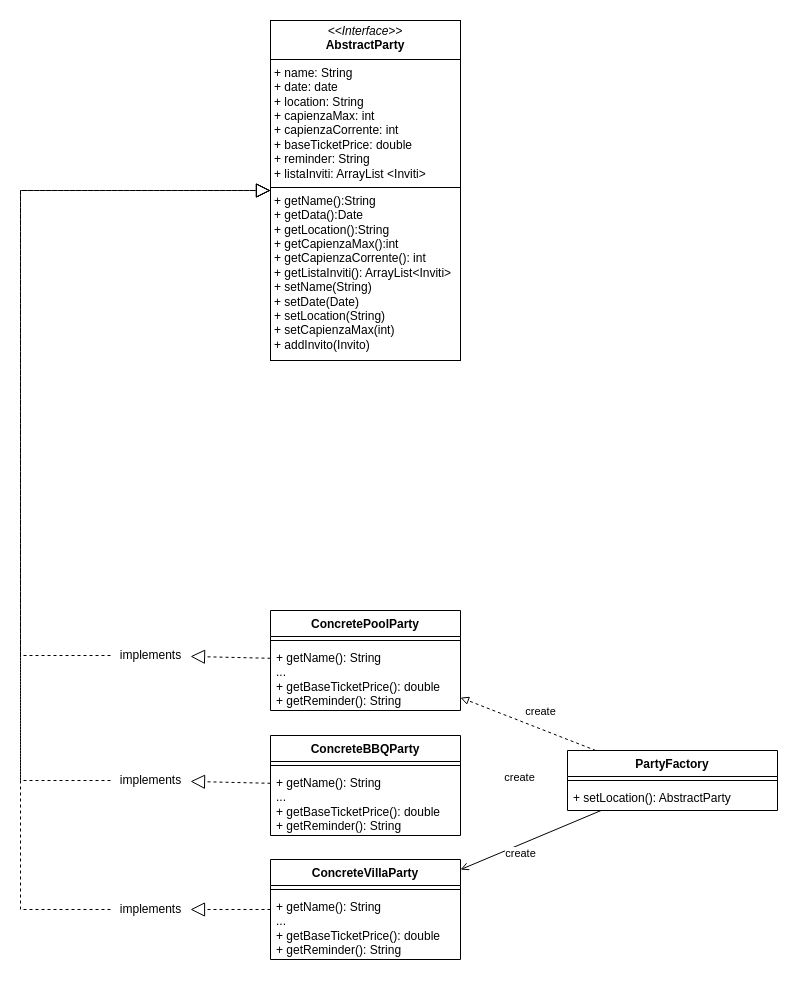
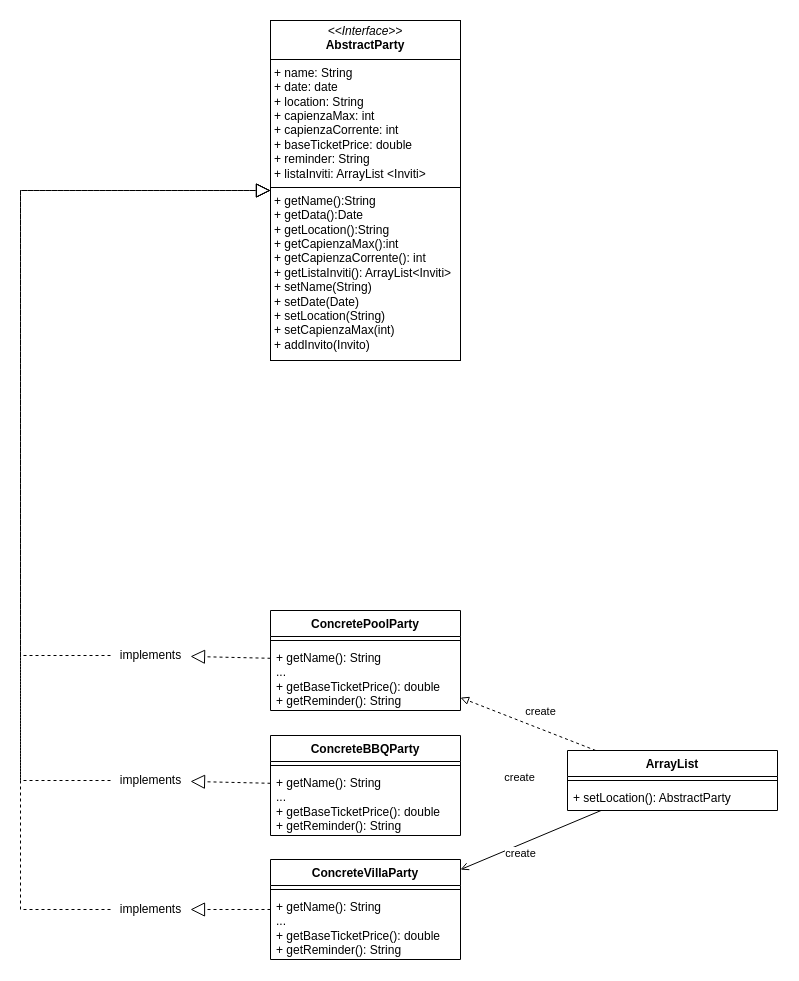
node "PartyFactory": label "PartyFactory" -> "ArrayList"
